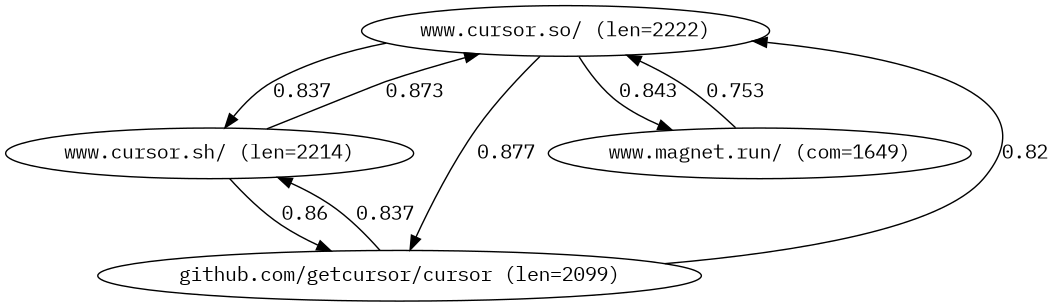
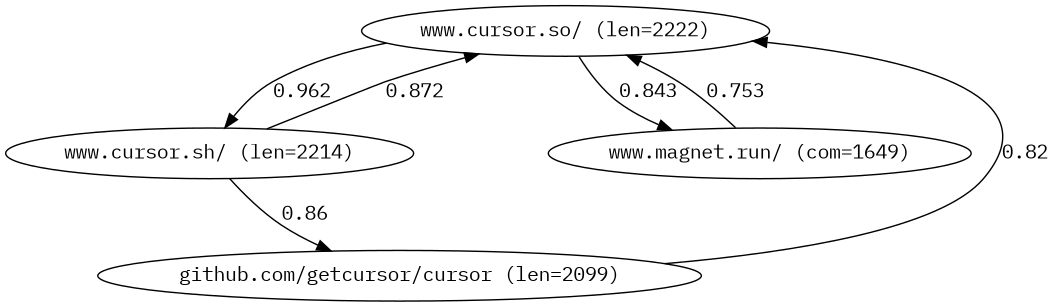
edge "www.cursor.so/ (len=2222)" -> "www.cursor.sh/ (len=2214)": label "0.837" -> "0.962"
edge "www.cursor.sh/ (len=2214)" -> "www.cursor.so/ (len=2222)": label "0.873" -> "0.872"
edge "www.cursor.so/ (len=2222)" -> "github.com/getcursor/cursor (len=2099)": removed, label "0.877"
edge "github.com/getcursor/cursor (len=2099)" -> "www.cursor.sh/ (len=2214)": removed, label "0.837"
